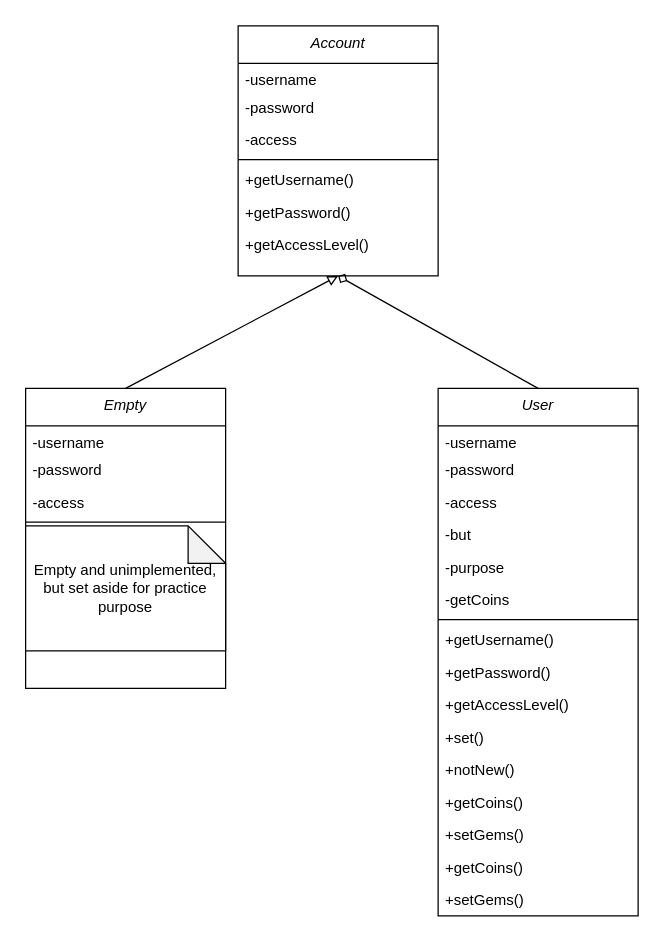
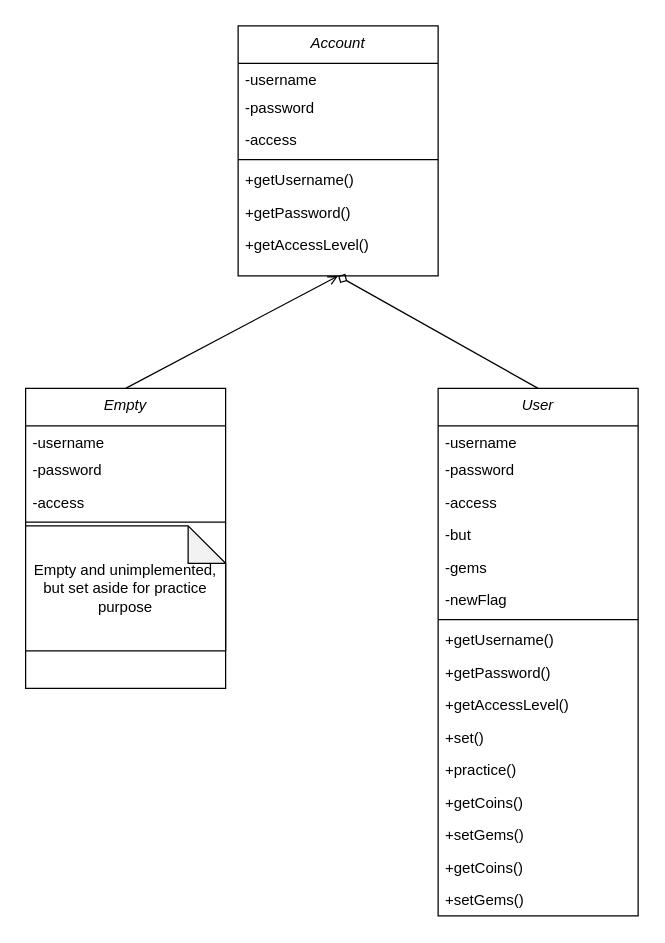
edge "Empty" -> "Account": arrowhead block -> open
node "-purpose": label "-purpose" -> "-gems"
node "-getCoins": label "-getCoins" -> "-newFlag"
node "+notNew()": label "+notNew()" -> "+practice()"
